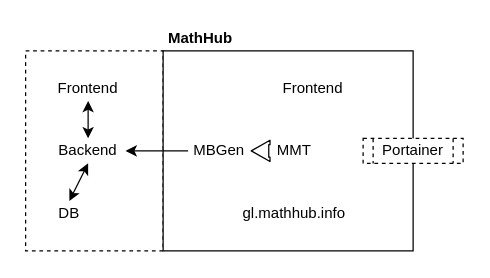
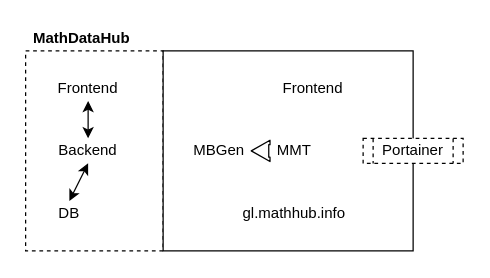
node "MathDataHub": added
node "MathHub": removed
edge "MBGen" -> "Backend": removed
